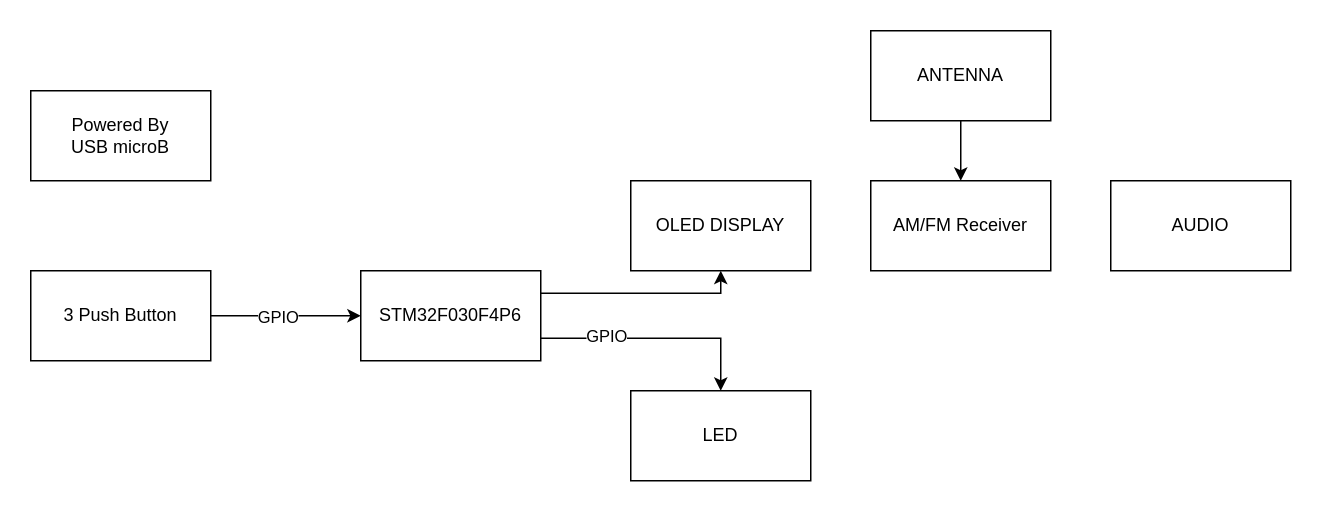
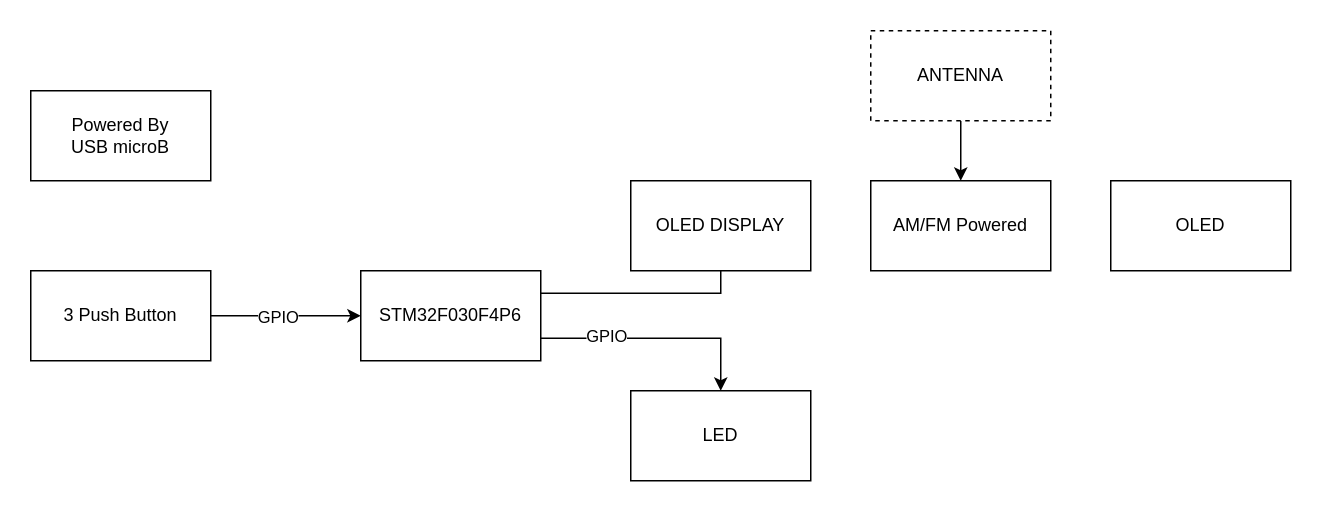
node "ANTENNA": style solid -> dashed
node "AM/FM Receiver": label "AM/FM Receiver" -> "AM/FM Powered"
node "AUDIO": label "AUDIO" -> "OLED"
edge "STM32F030F4P6" -> "OLED DISPLAY": arrowhead classic -> none
